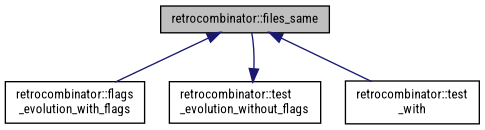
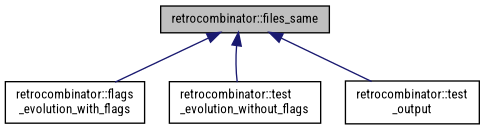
edge "retrocombinator::files_same" -> "retrocombinator::test _evolution_without_flags": reversed
node "retrocombinator::test _with": label "retrocombinator::test _with" -> "retrocombinator::test _output"
